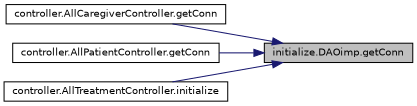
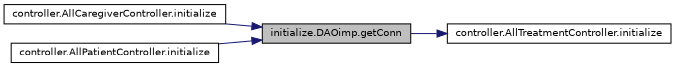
node "controller.AllCaregiverController.getConn": label "controller.AllCaregiverController.getConn" -> "controller.AllCaregiverController.initialize"
node "controller.AllPatientController.getConn": label "controller.AllPatientController.getConn" -> "controller.AllPatientController.initialize"
edge "controller.AllTreatmentController.initialize" -> "initialize.DAOimp.getConn": reversed
